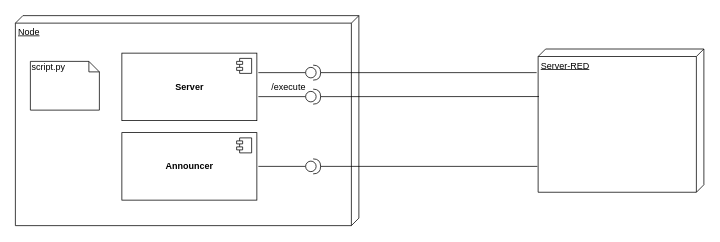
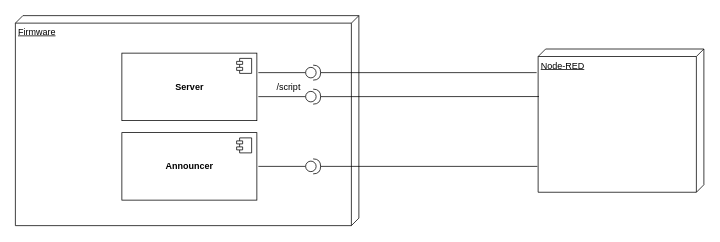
node "Node": label "Node" -> "Firmware"
node "Server-RED": label "Server-RED" -> "Node-RED"
node "script.py": removed
node "/execute": label "/execute" -> "/script"
